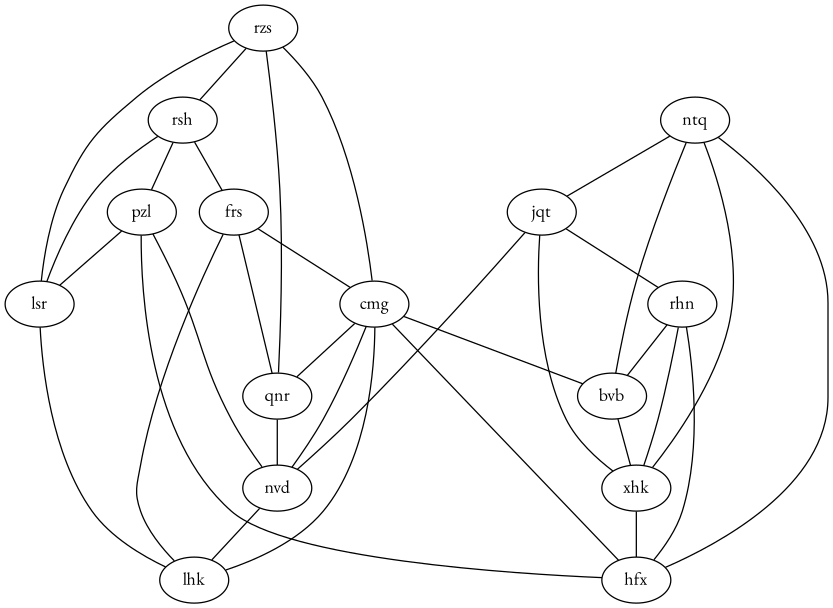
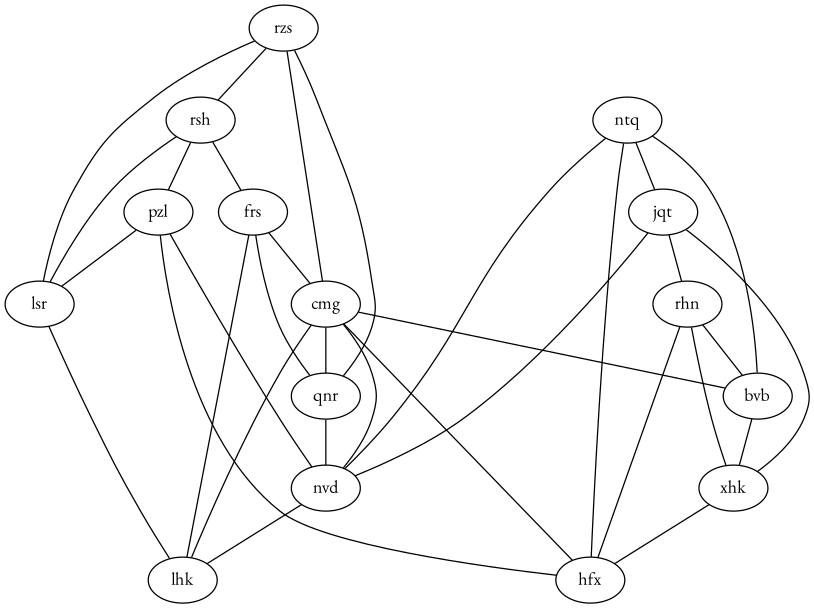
edge "ntq" -- "xhk": now "ntq" -- "nvd"
